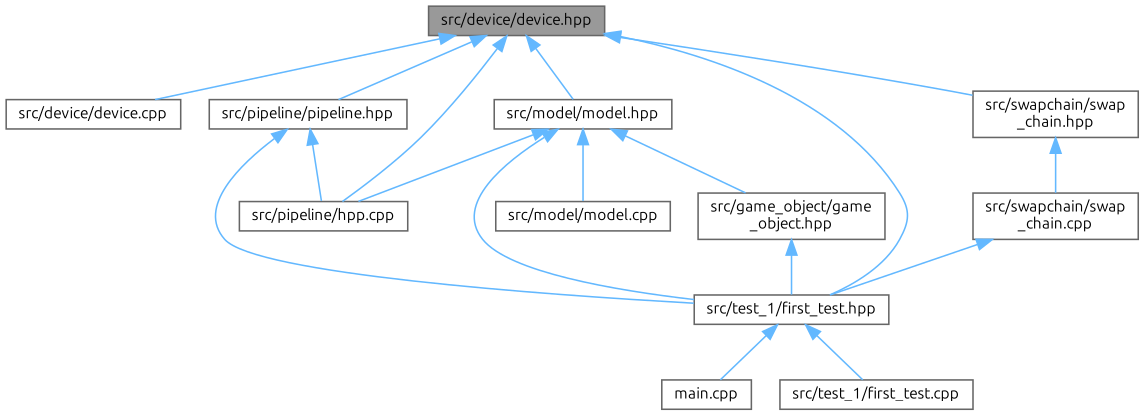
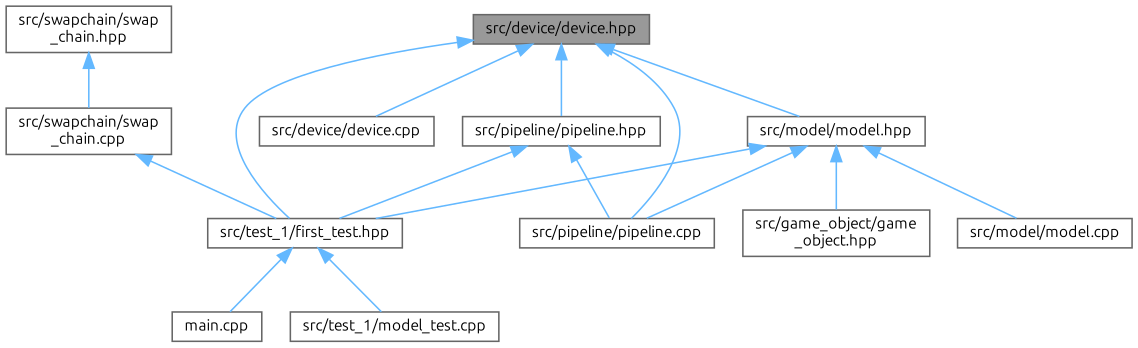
edge "src/swapchain/swap _chain.hpp" -> "src/device/device.hpp": removed
node "src/pipeline/hpp.cpp": label "src/pipeline/hpp.cpp" -> "src/pipeline/pipeline.cpp"
edge "src/test_1/first_test.hpp" -> "src/game_object/game _object.hpp": removed
node "src/test_1/first_test.cpp": label "src/test_1/first_test.cpp" -> "src/test_1/model_test.cpp"
